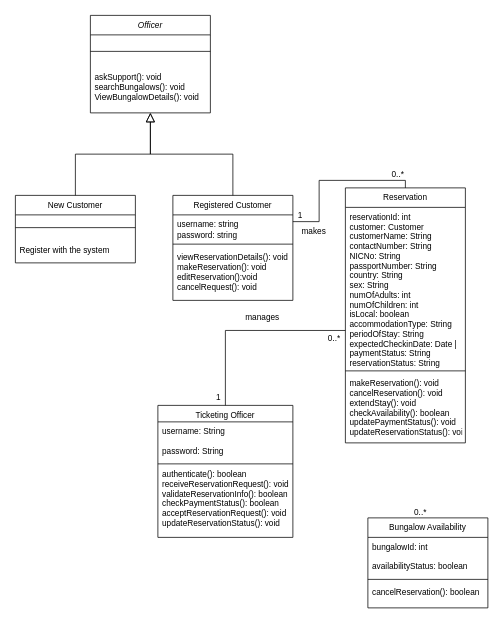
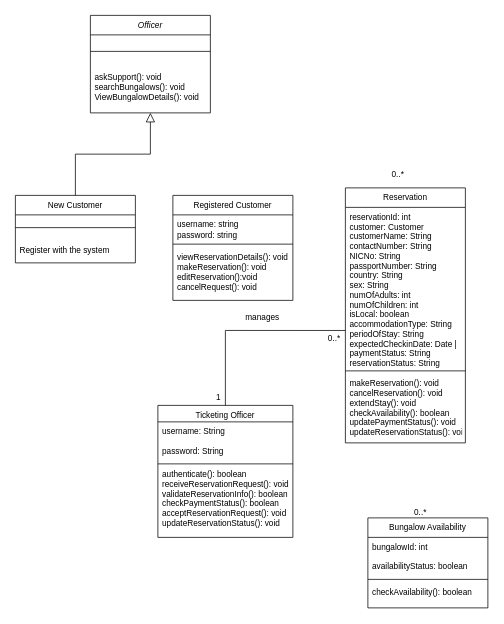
edge "Registered Customer" -> "Officer": removed
edge "Registered Customer" -- "Reservation": removed, labels "1", "makes"
node "cancelReservation(): boolean": label "cancelReservation(): boolean" -> "checkAvailability(): boolean"
